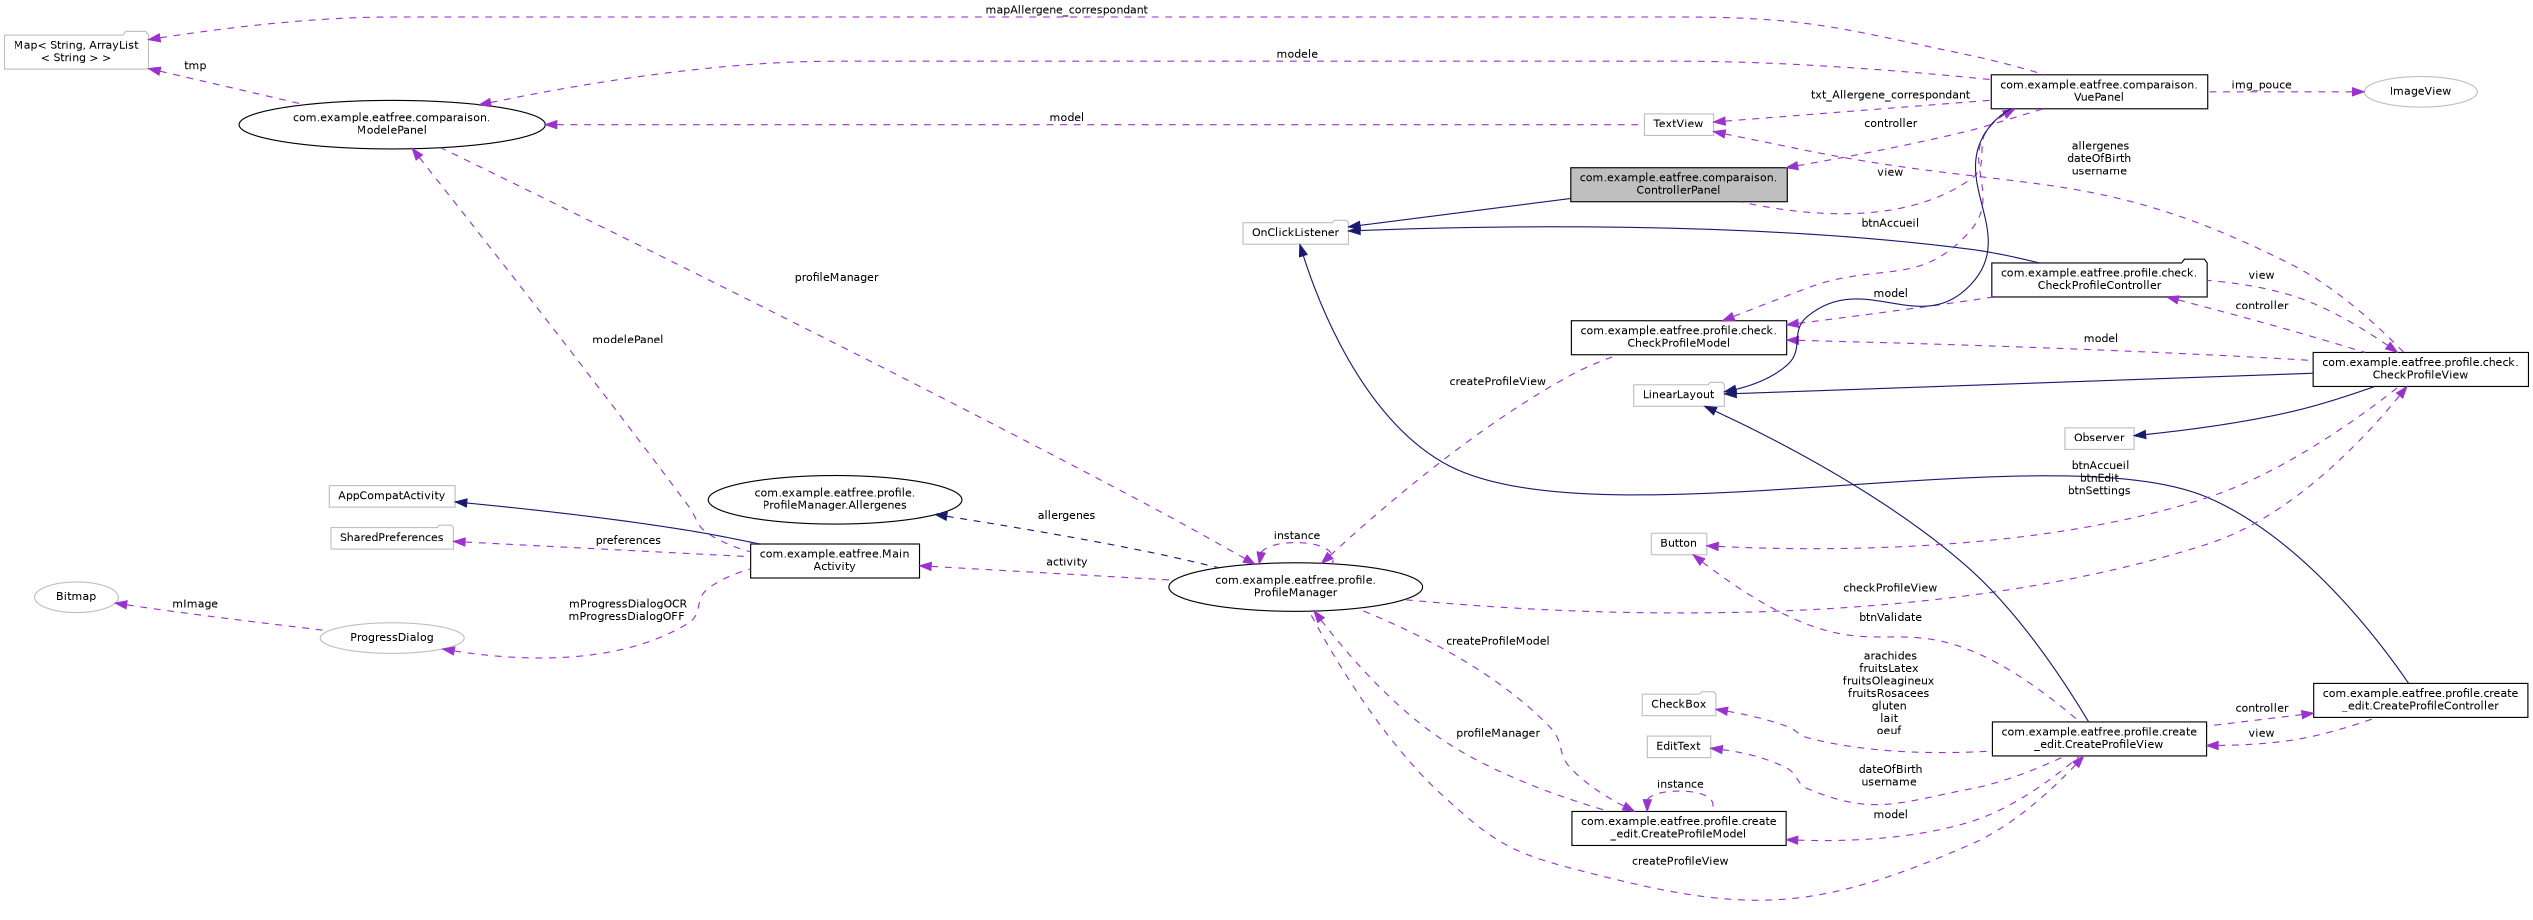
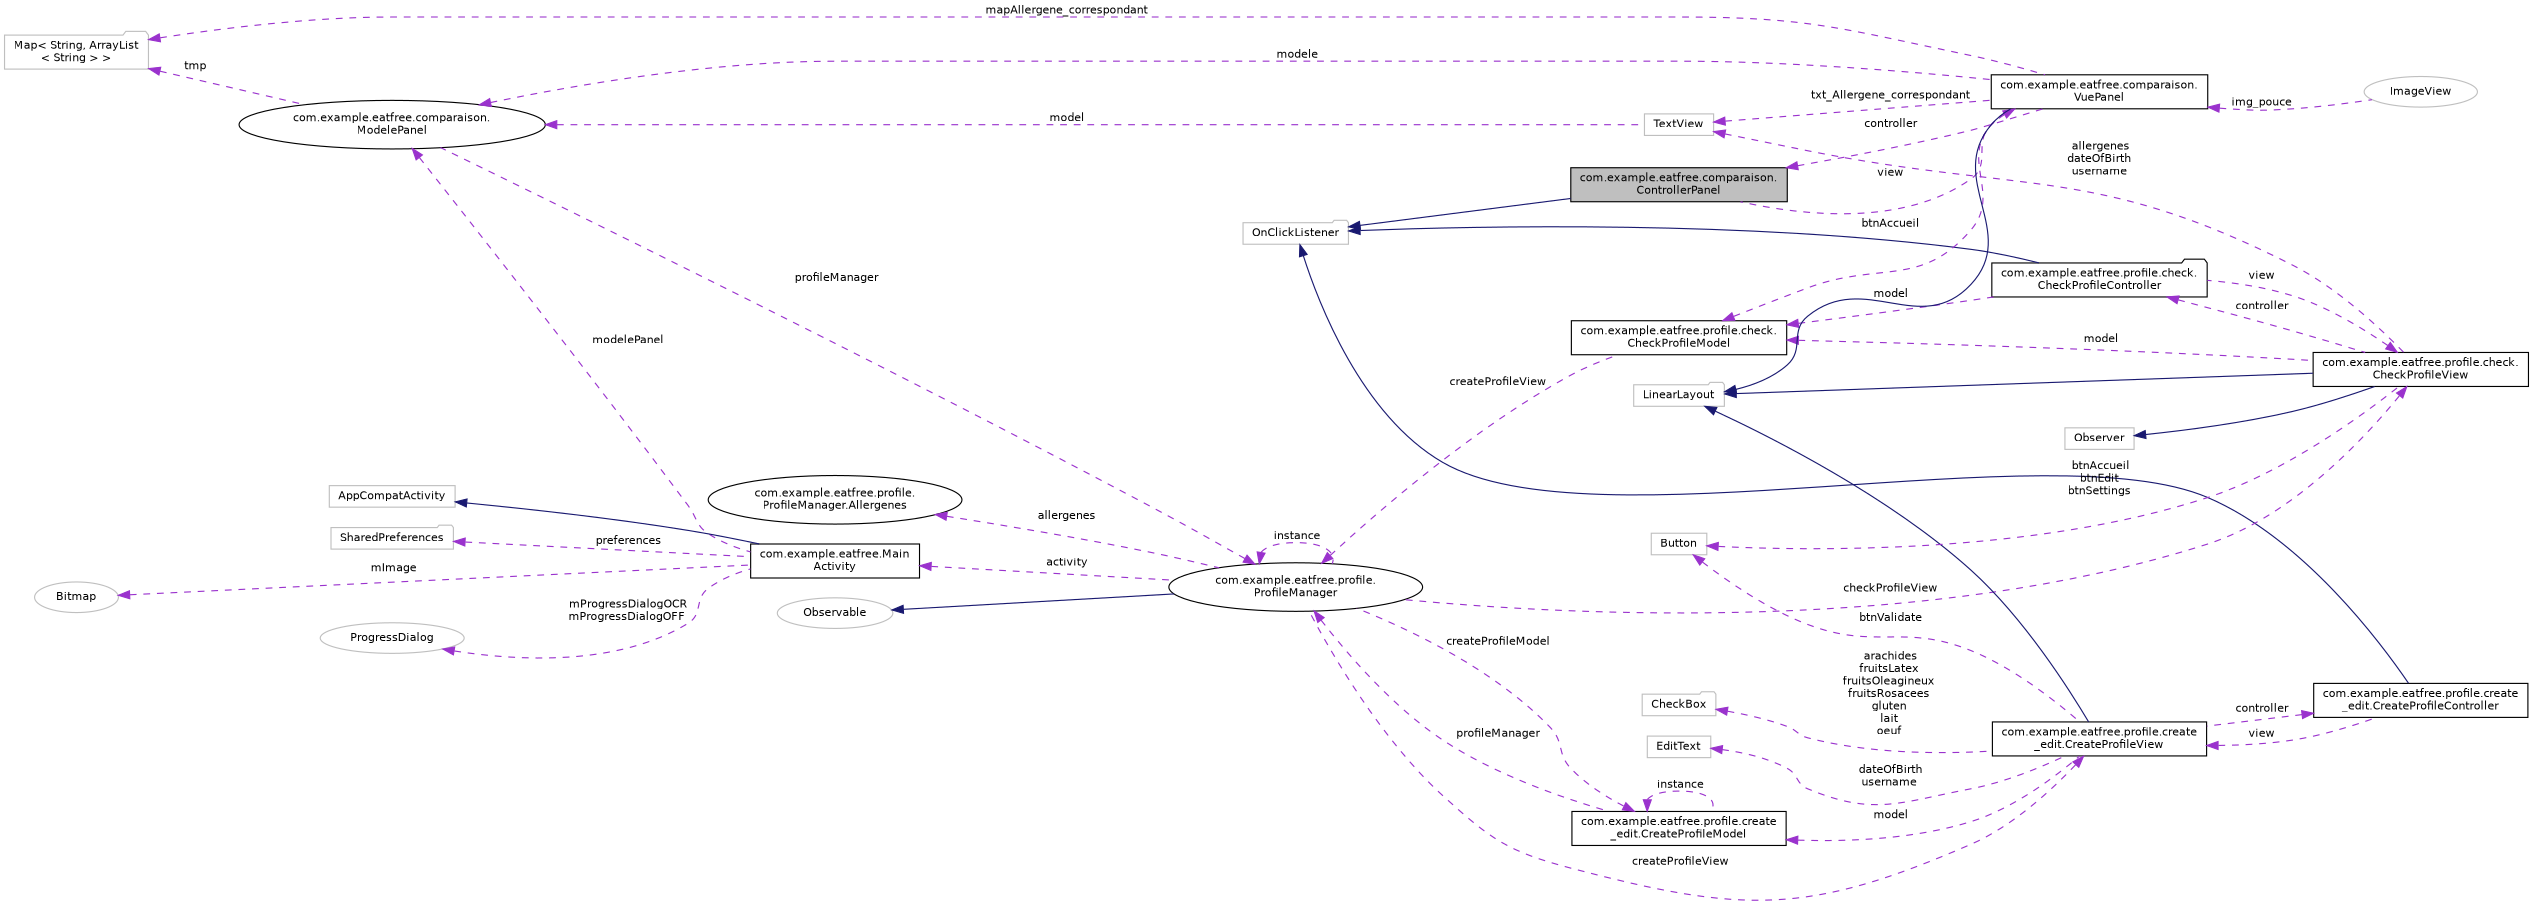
edge "com.example.eatfree.comparaison. VuePanel" -> "ImageView": reversed
edge "com.example.eatfree.profile. ProfileManager" -> "com.example.eatfree.profile. ProfileManager.Allergenes": color midnightblue -> darkorchid3
node "Observable": added
edge "ProgressDialog" -> "Bitmap": now "com.example.eatfree.Main Activity" -> "Bitmap"
